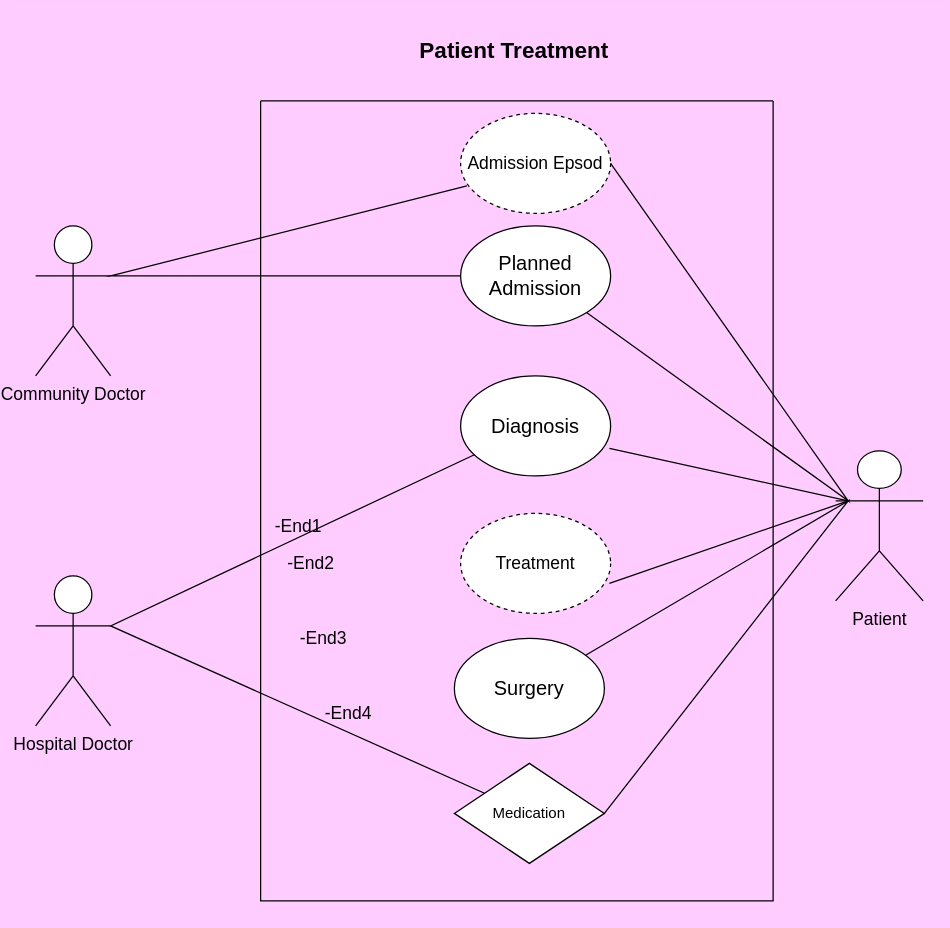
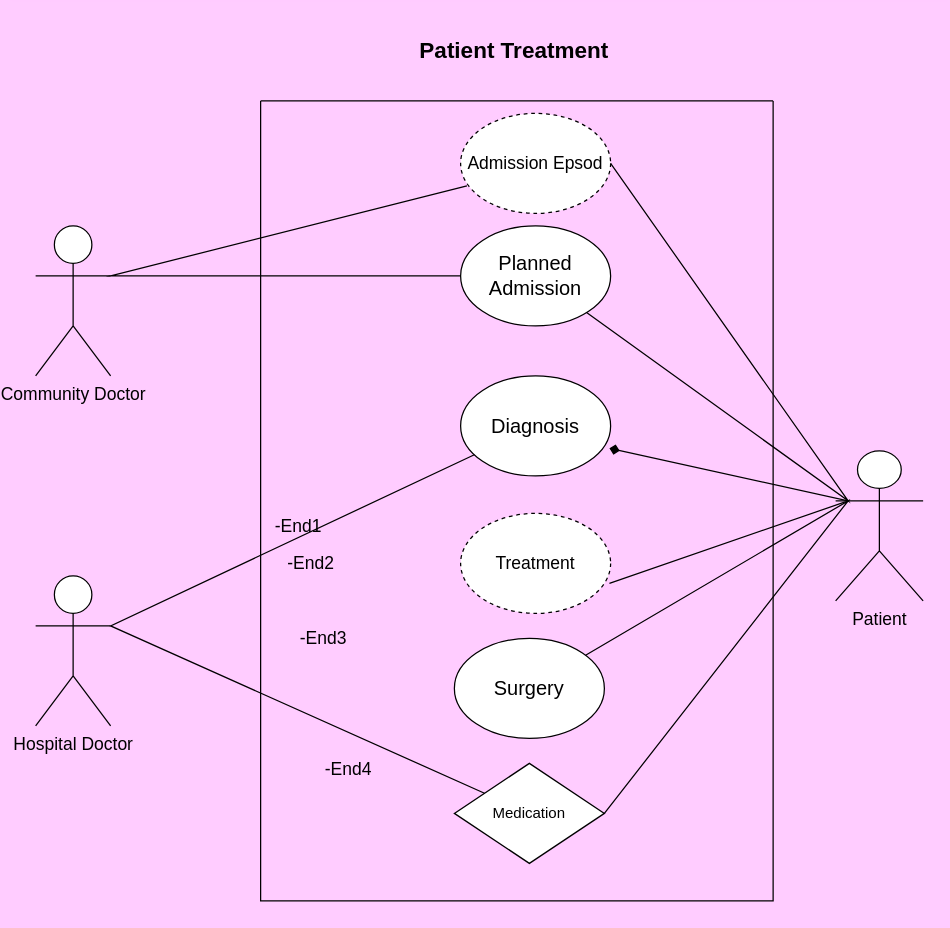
edge "Diagnosis" -- "Treatment": arrowhead none -> diamond
node "-End4": moved (348, 713) -> (348, 769)
